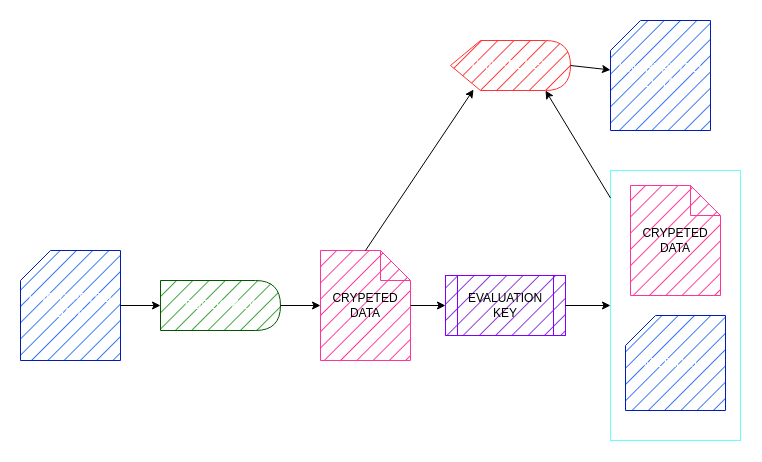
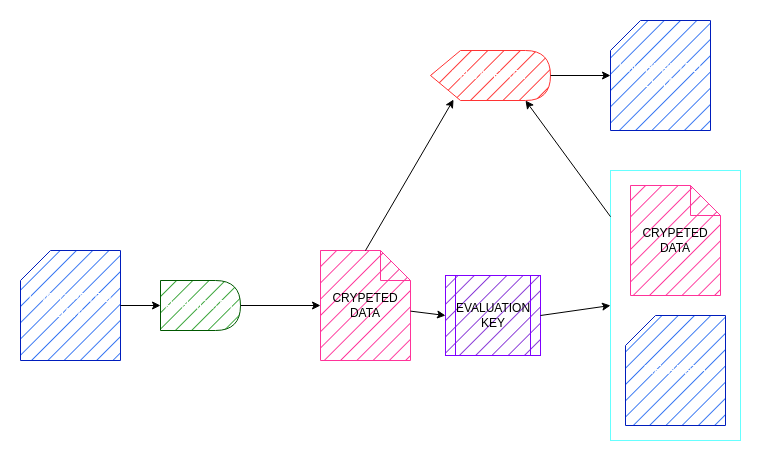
node "PRIVATE KEY": moved (511, 66) -> (491, 76)
node "PUBLIC KEY": size 120x50 -> 80x50
node "EVALUATION KEY": size 120x60 -> 95x80
node "METADATA": size 100x95 -> 100x110
